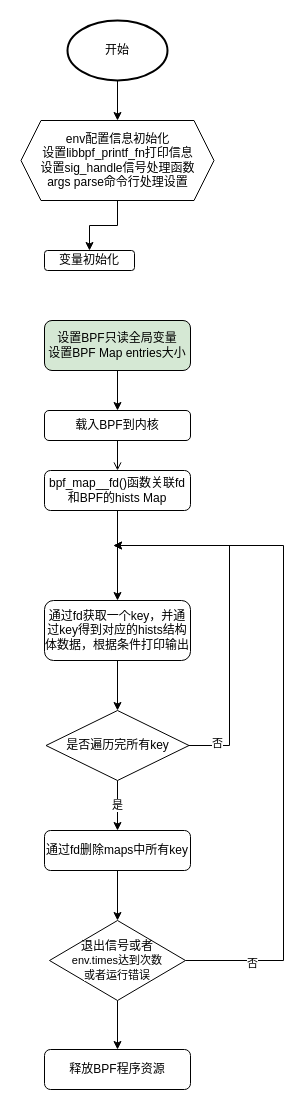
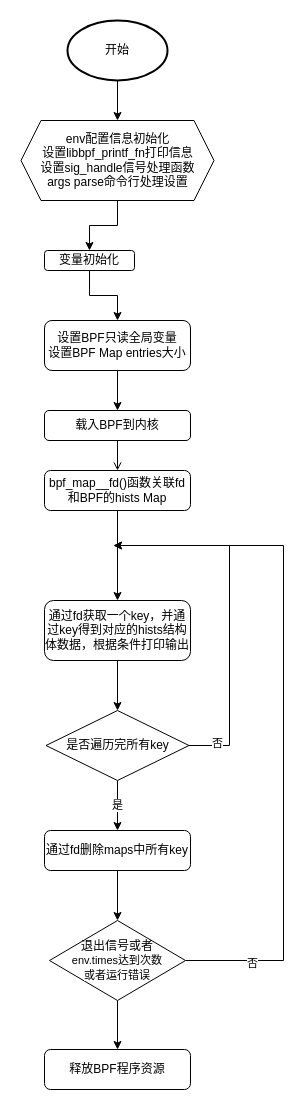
edge "变量初始化" -> "设置BPF只读全局变量 设置BPF Map entries大小": added
node "设置BPF只读全局变量 设置BPF Map entries大小": fillcolor #d5e8d4 -> #ffffff
